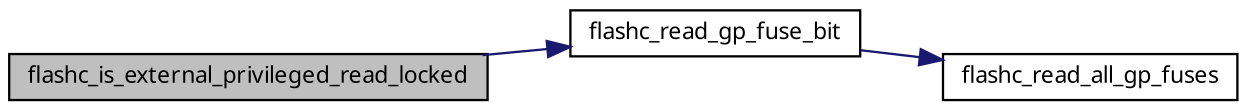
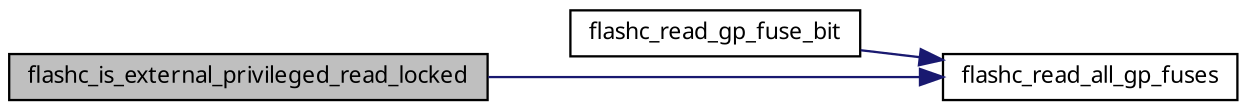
edge "flashc_is_external_privileged_read_locked" -> "flashc_read_gp_fuse_bit": now "flashc_is_external_privileged_read_locked" -> "flashc_read_all_gp_fuses"
